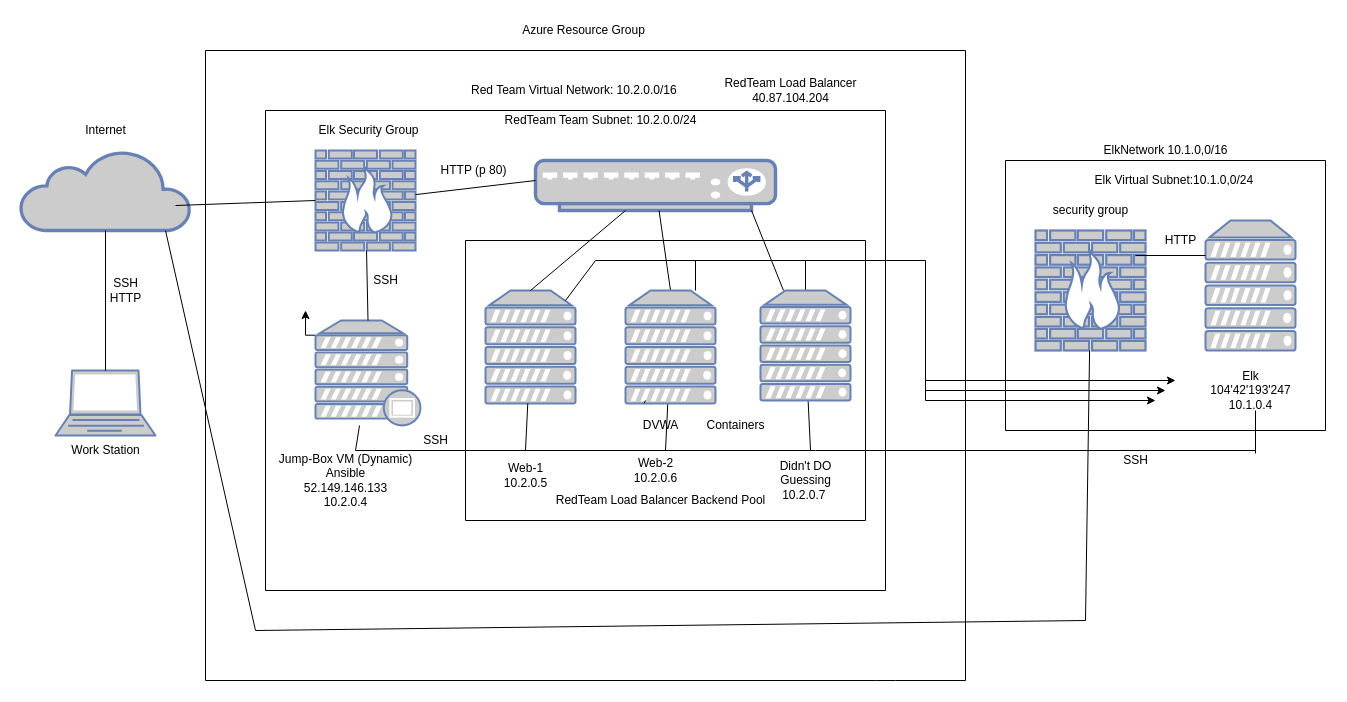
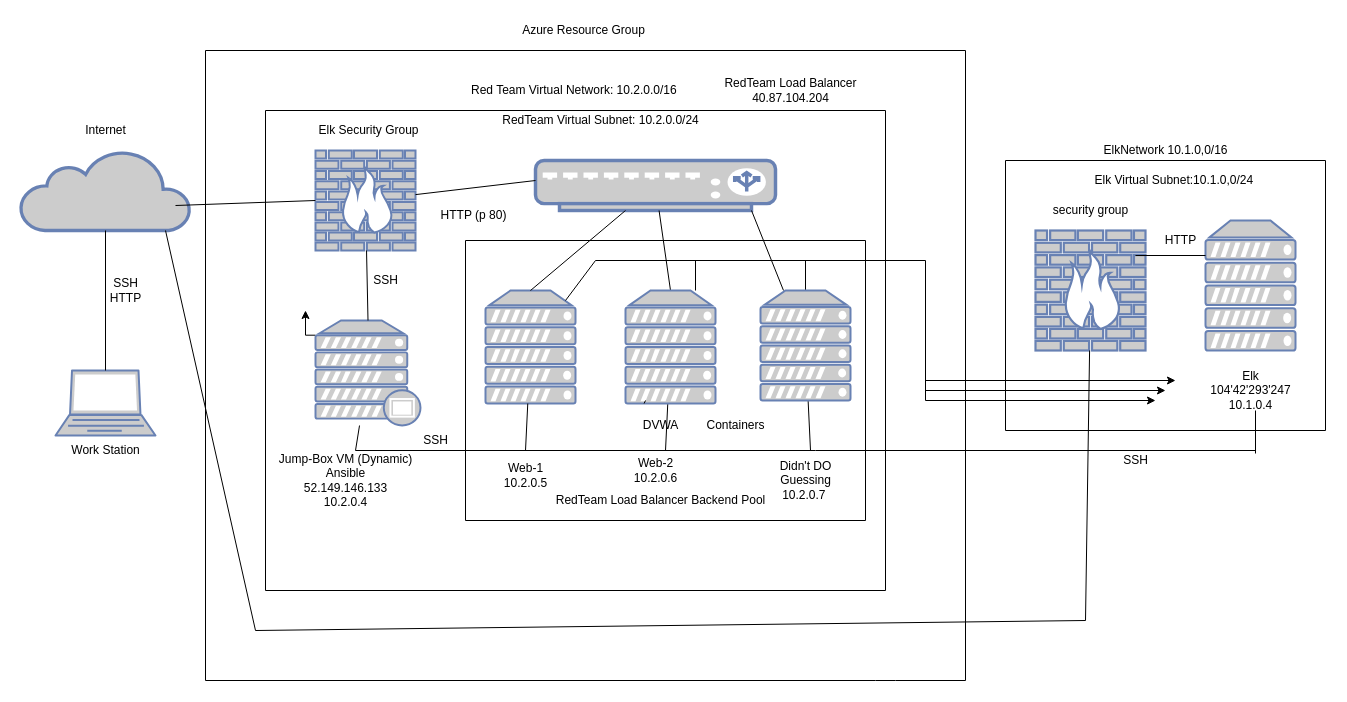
node "RedTeam Team Subnet: 10.2.0.0/24": label "RedTeam Team Subnet: 10.2.0.0/24" -> "RedTeam Virtual Subnet: 10.2.0.0/24"
node "HTTP (p 80)": moved (473, 171) -> (473, 216)
node "Elk 104'42'193'247 10.1.0.4": label "Elk 104'42'193'247 10.1.0.4" -> "Elk 104'42'293'247 10.1.0.4"
